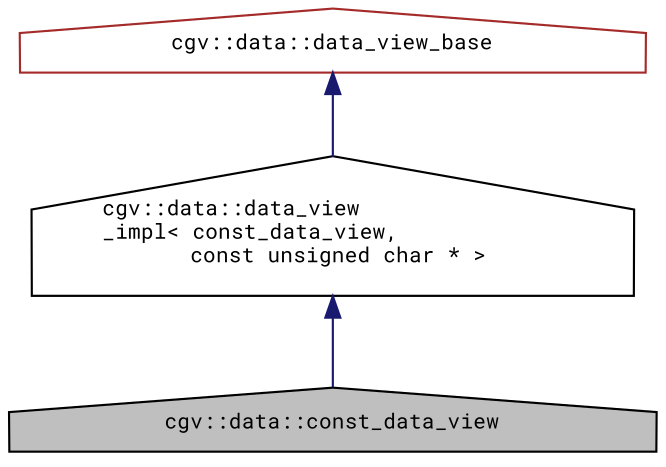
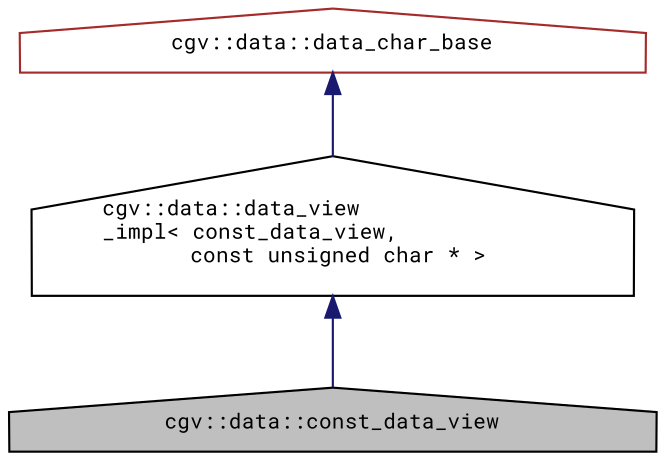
node "cgv::data::data_view_base": label "cgv::data::data_view_base" -> "cgv::data::data_char_base"
